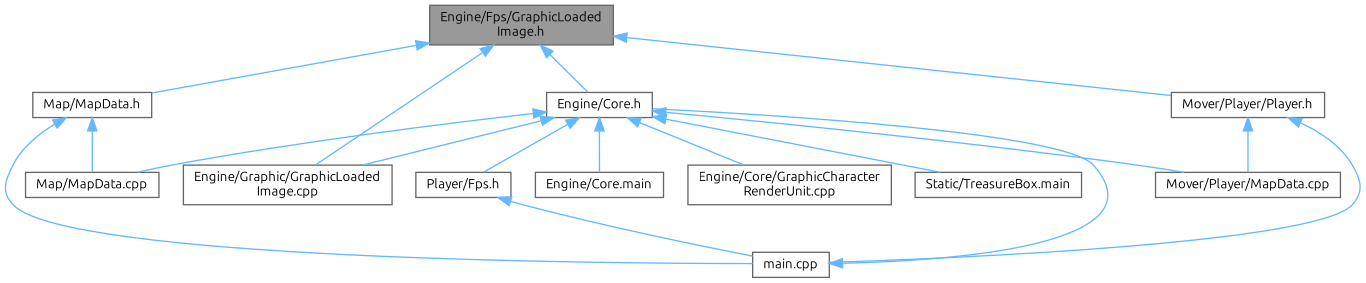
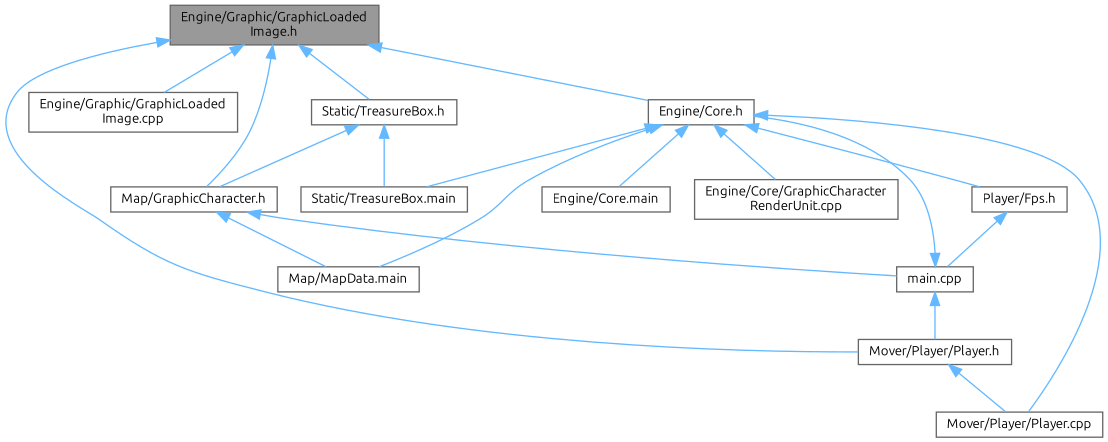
node "Engine/Fps/GraphicLoaded Image.h": label "Engine/Fps/GraphicLoaded Image.h" -> "Engine/Graphic/GraphicLoaded Image.h"
node "Map/MapData.h": label "Map/MapData.h" -> "Map/GraphicCharacter.h"
node "Static/TreasureBox.h": added
edge "Engine/Graphic/GraphicLoaded Image.cpp" -> "Engine/Core.h": removed
node "Map/MapData.cpp": label "Map/MapData.cpp" -> "Map/MapData.main"
node "Mover/Player/MapData.cpp": label "Mover/Player/MapData.cpp" -> "Mover/Player/Player.cpp"
edge "main.cpp" -> "Mover/Player/Player.h": reversed
